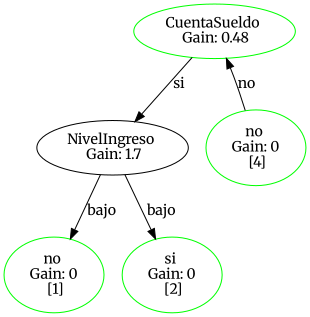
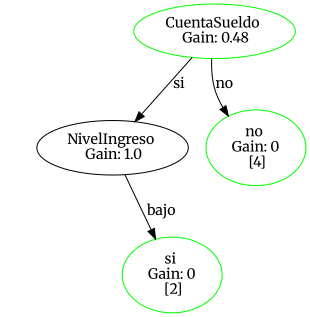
edge "no Gain: 0 [4]" -> "CuentaSueldo Gain: 0.48": reversed
node "NivelIngreso Gain: 1.7": label "NivelIngreso Gain: 1.7" -> "NivelIngreso Gain: 1.0"
node "no Gain: 0 [1]": removed
